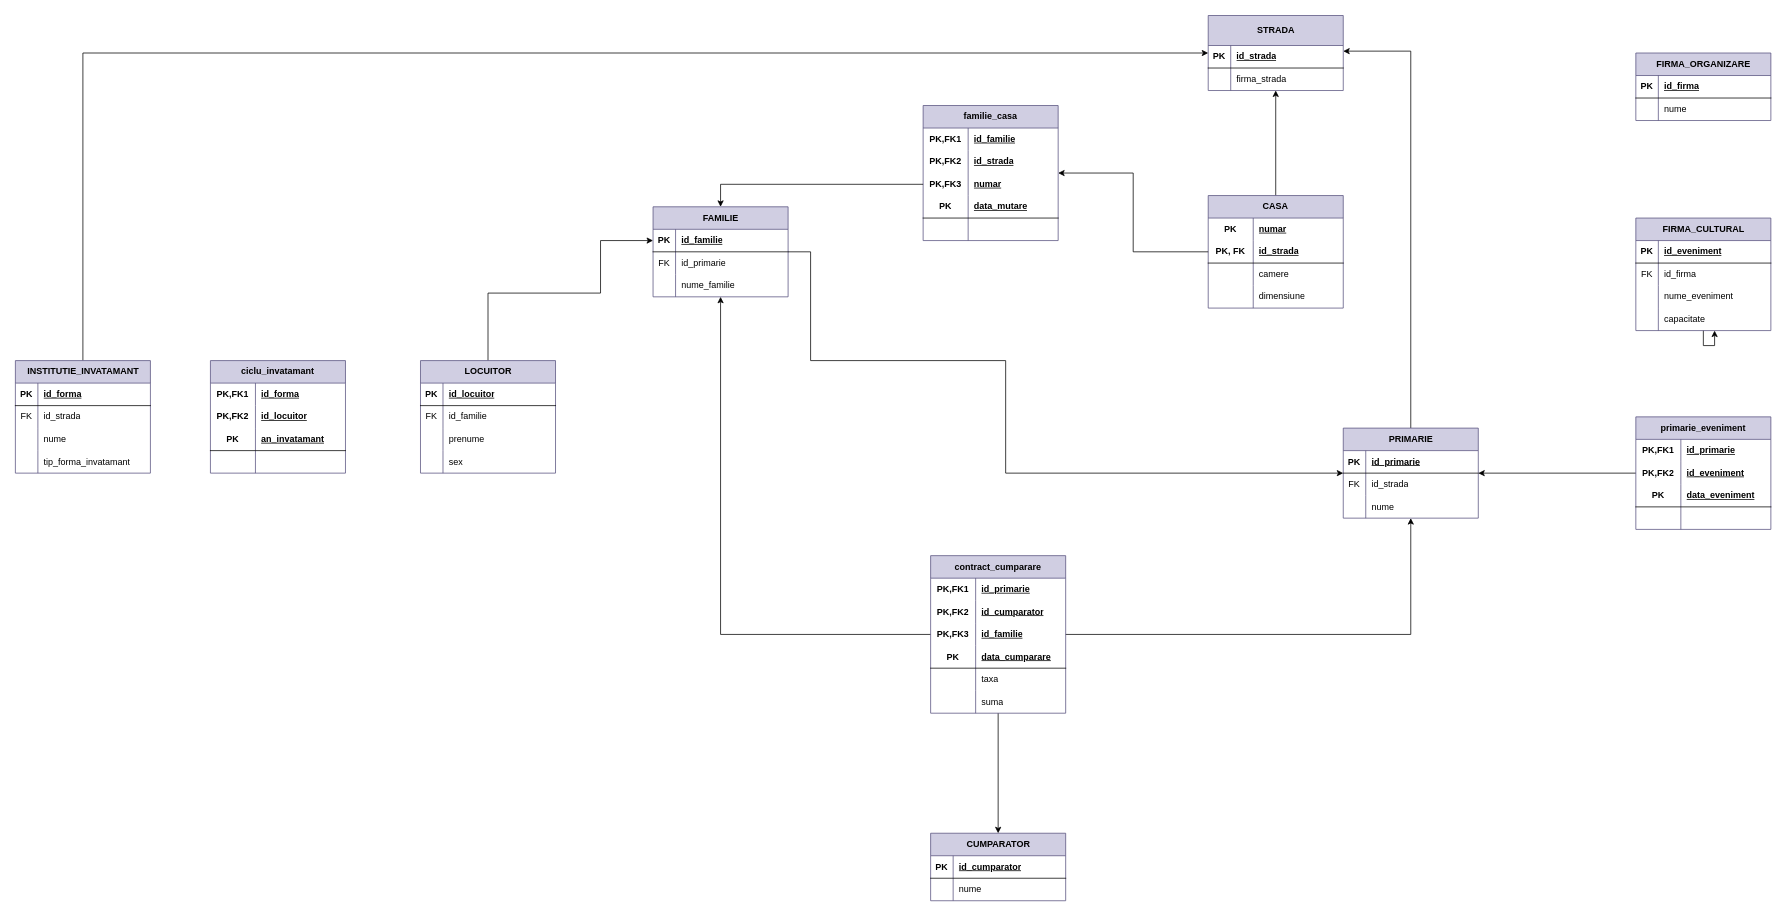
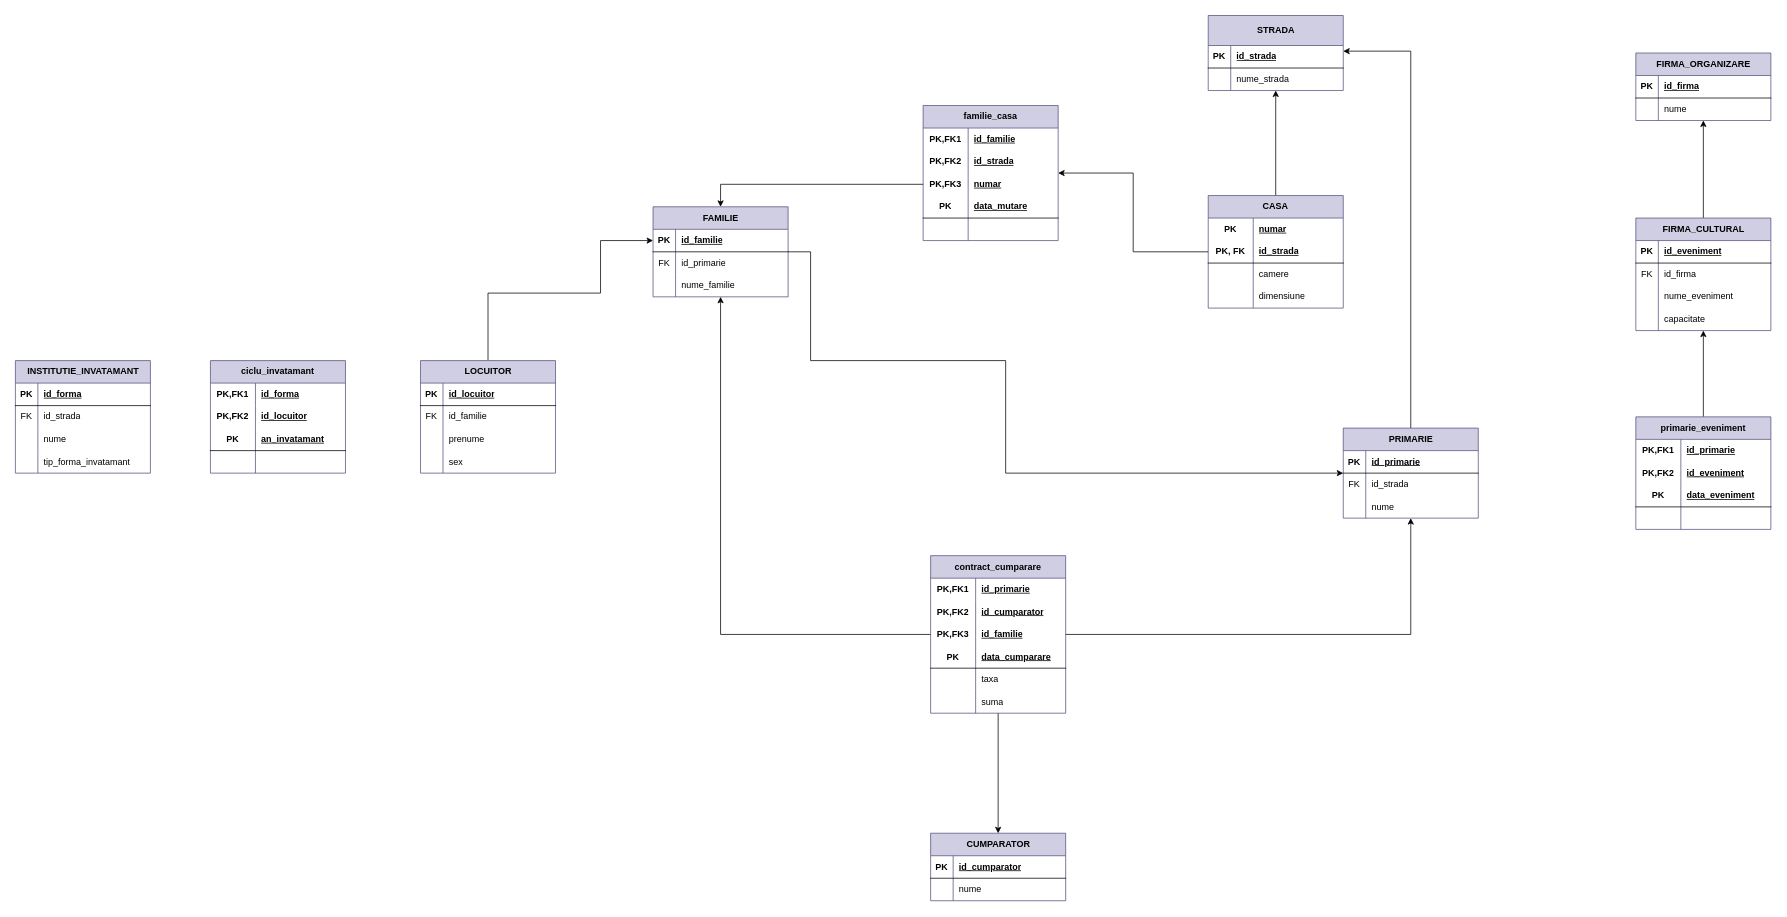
edge "INSTITUTIE_INVATAMANT" -> "STRADA": removed
node "firma_strada": label "firma_strada" -> "nume_strada"
edge "FIRMA_CULTURAL" -> "capacitate": now "FIRMA_CULTURAL" -> "FIRMA_ORGANIZARE"
edge "primarie_eveniment" -> "FIRMA_CULTURAL": added
edge "primarie_eveniment" -> "PRIMARIE": removed
